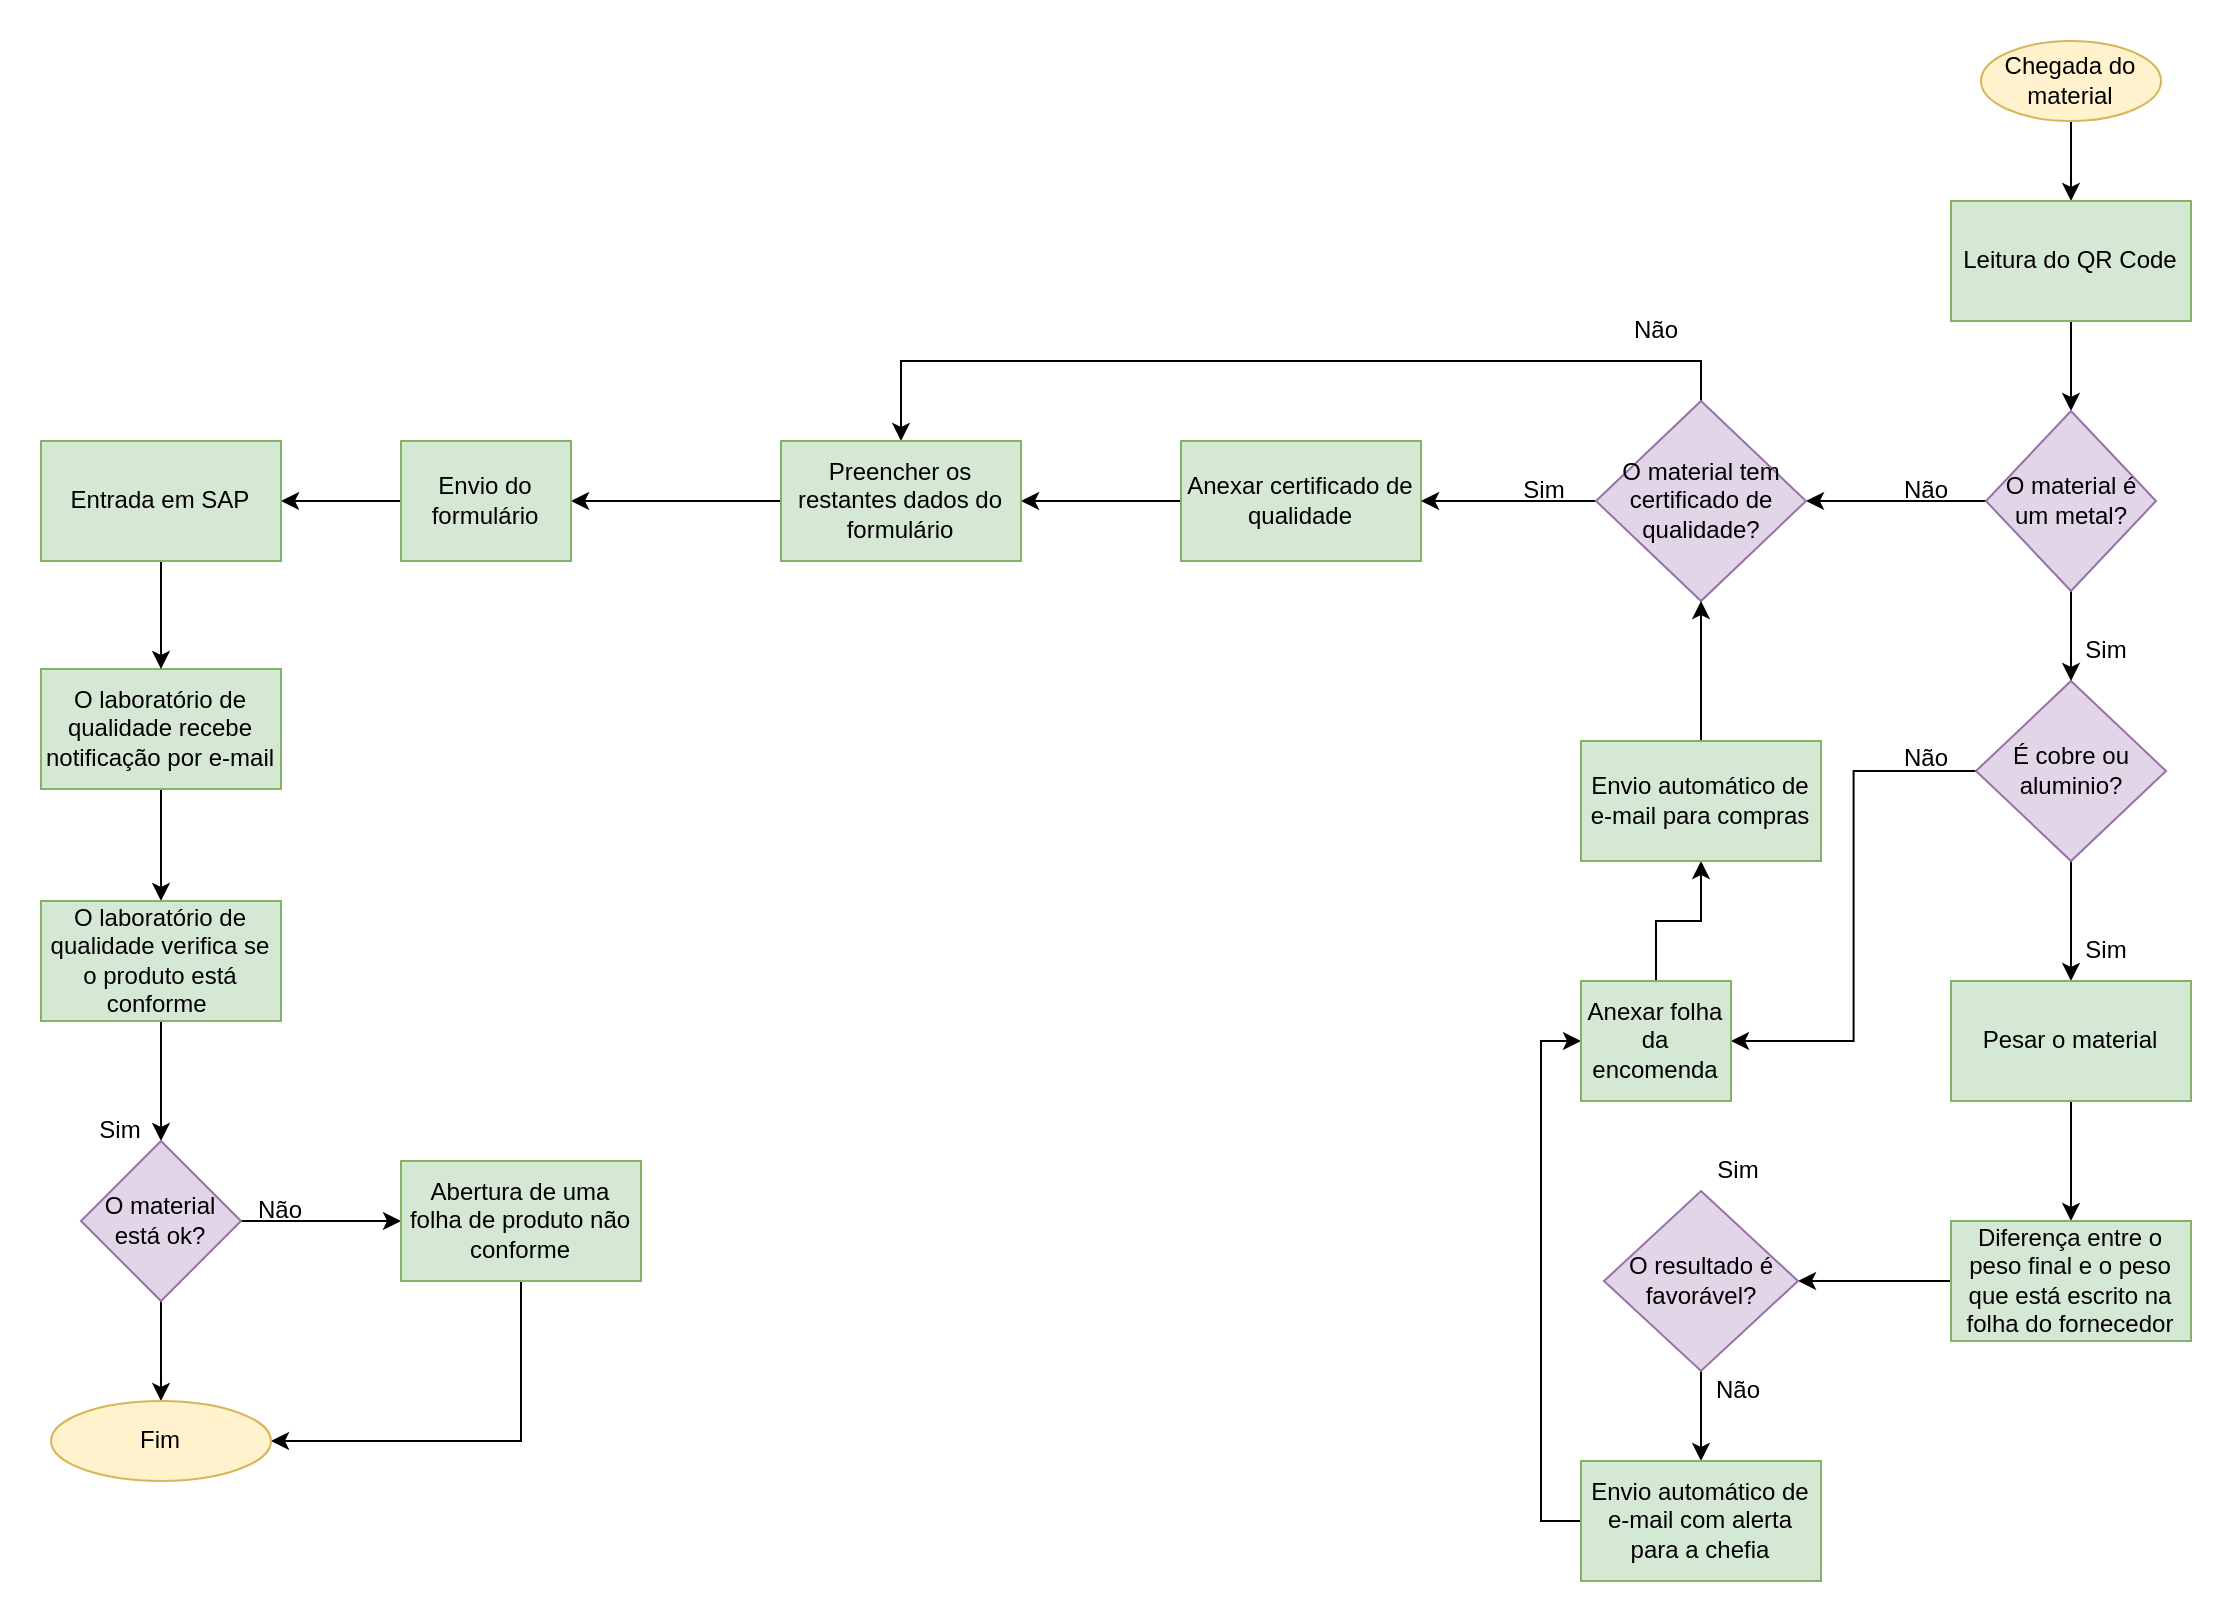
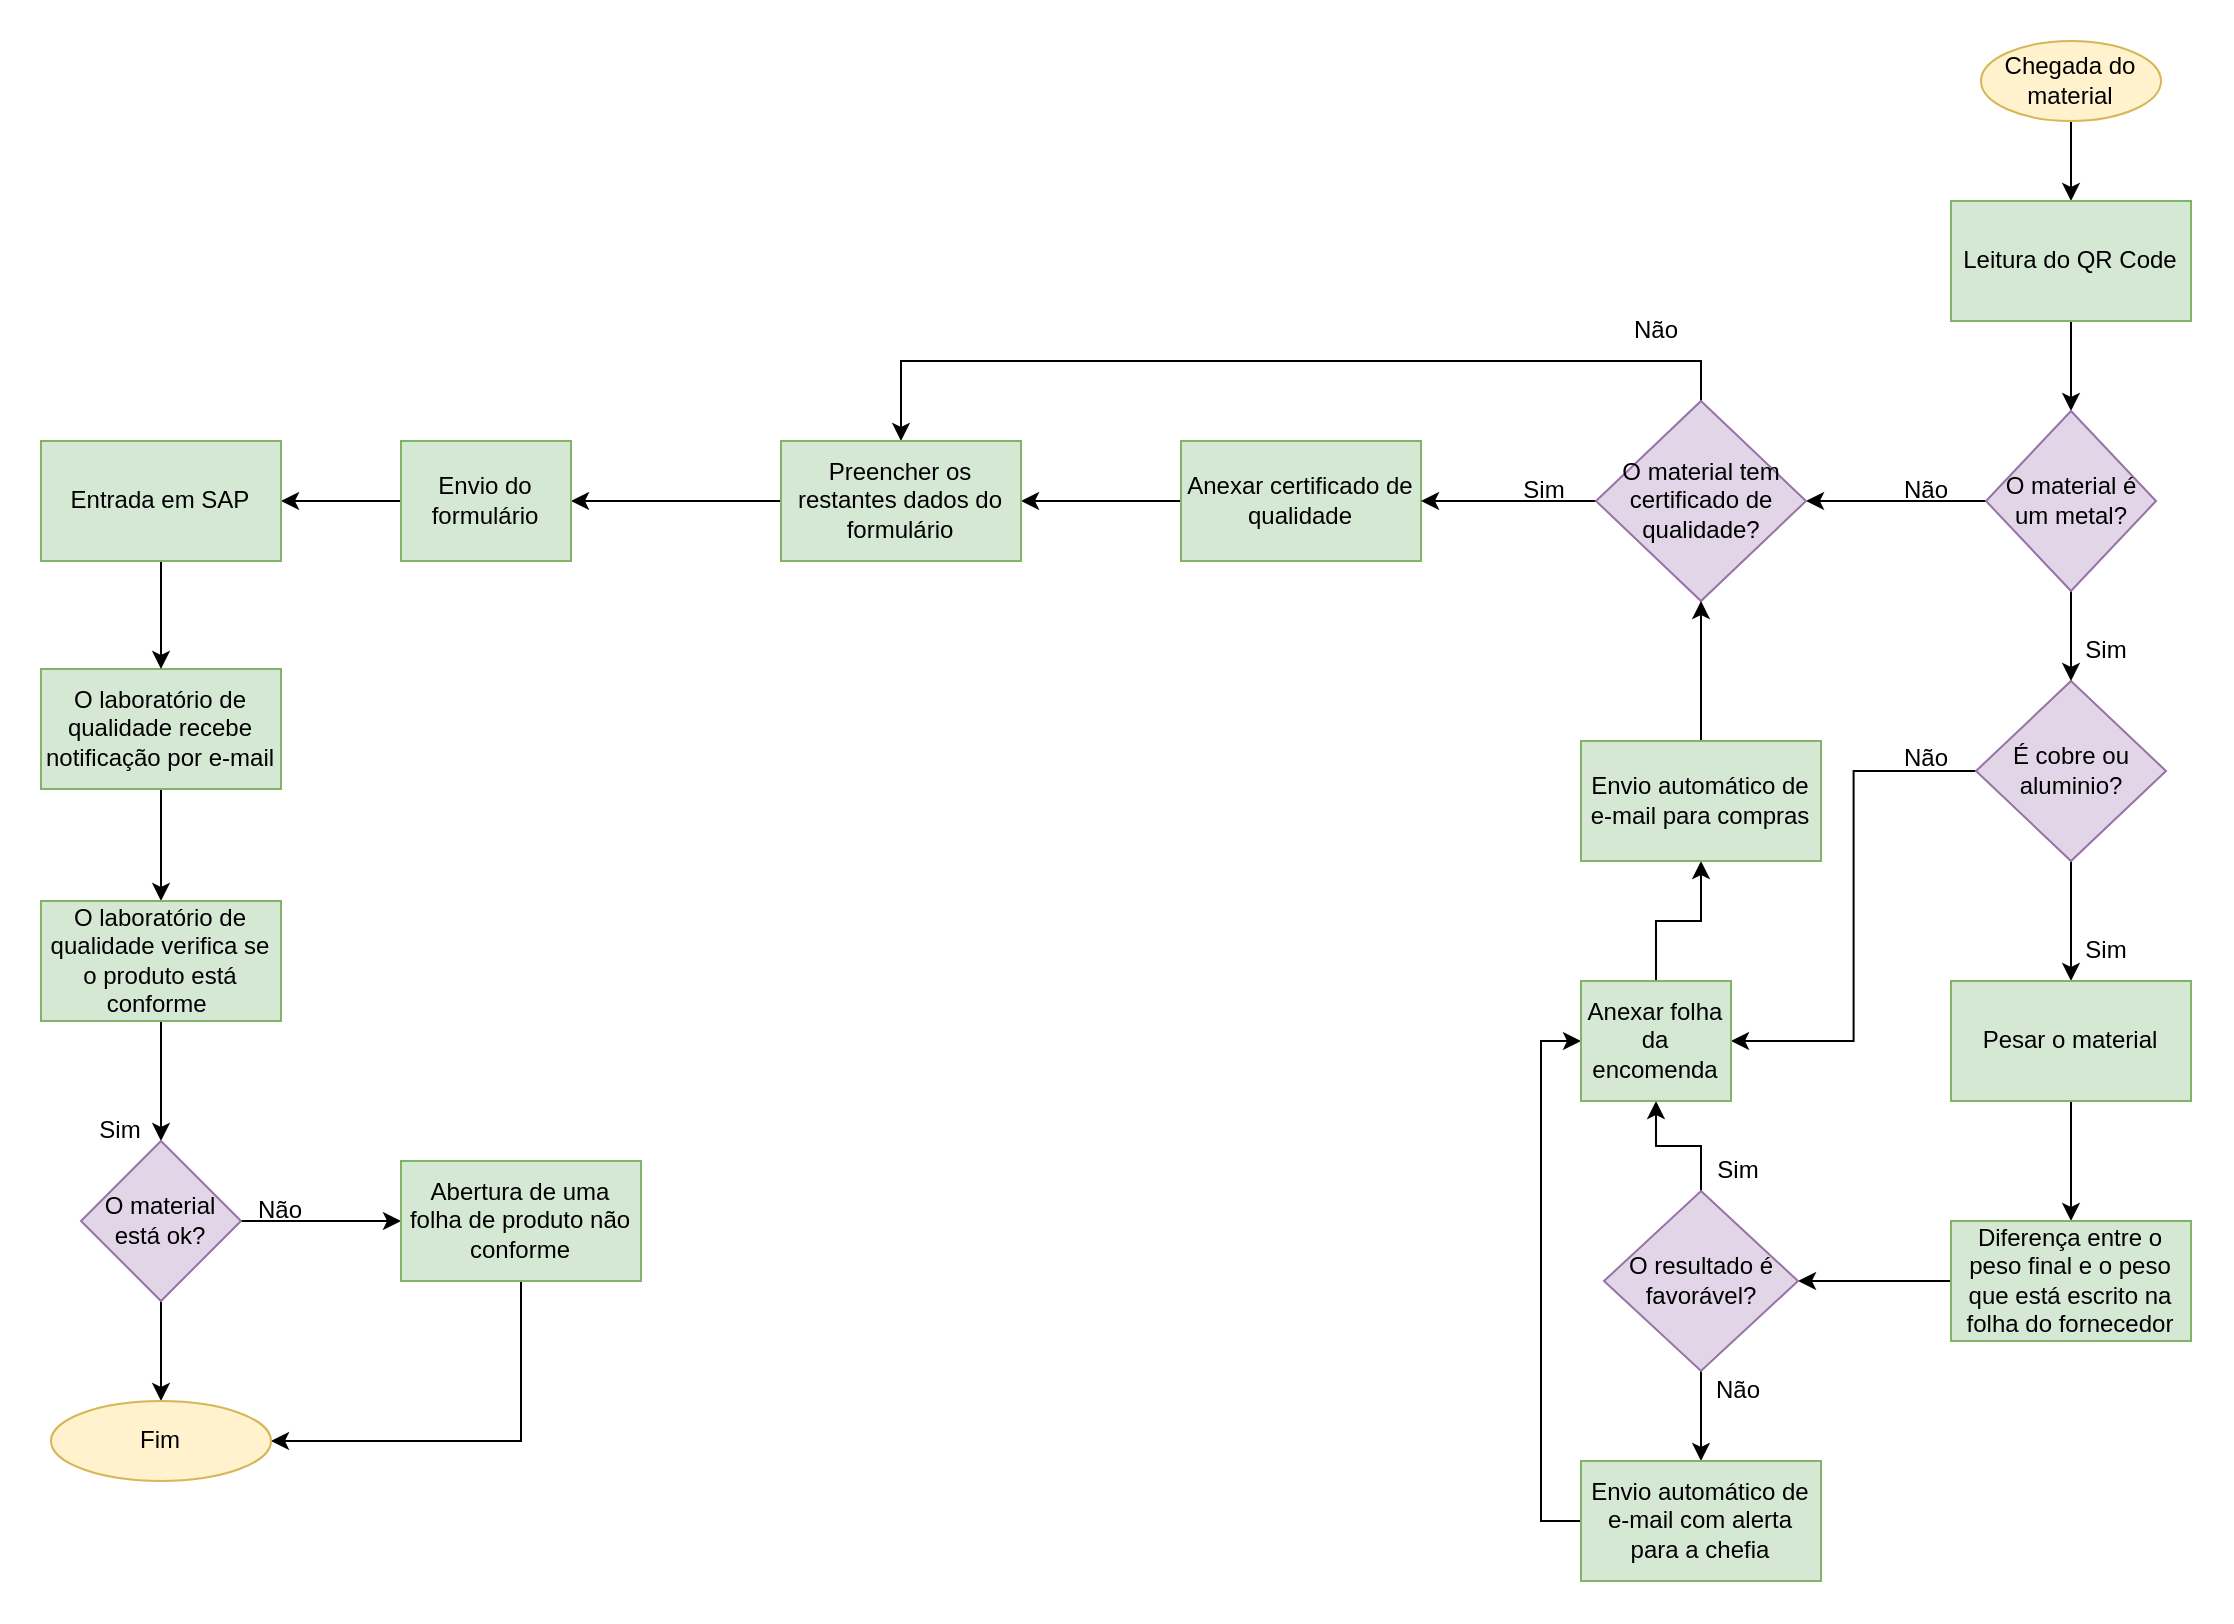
edge "O resultado é favorável?" -> "Anexar folha da encomenda": added
